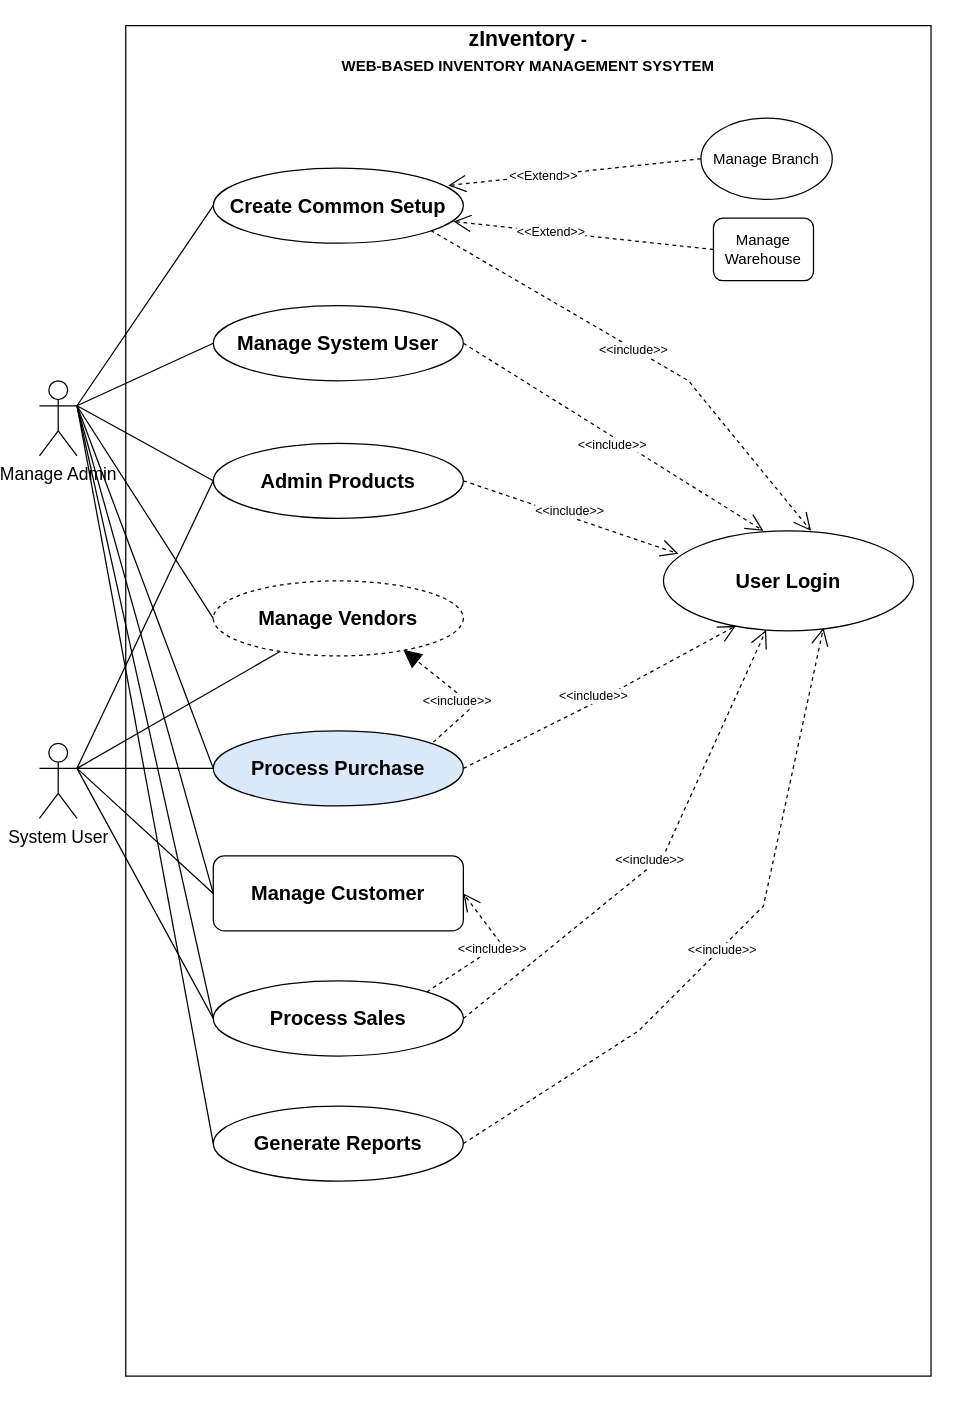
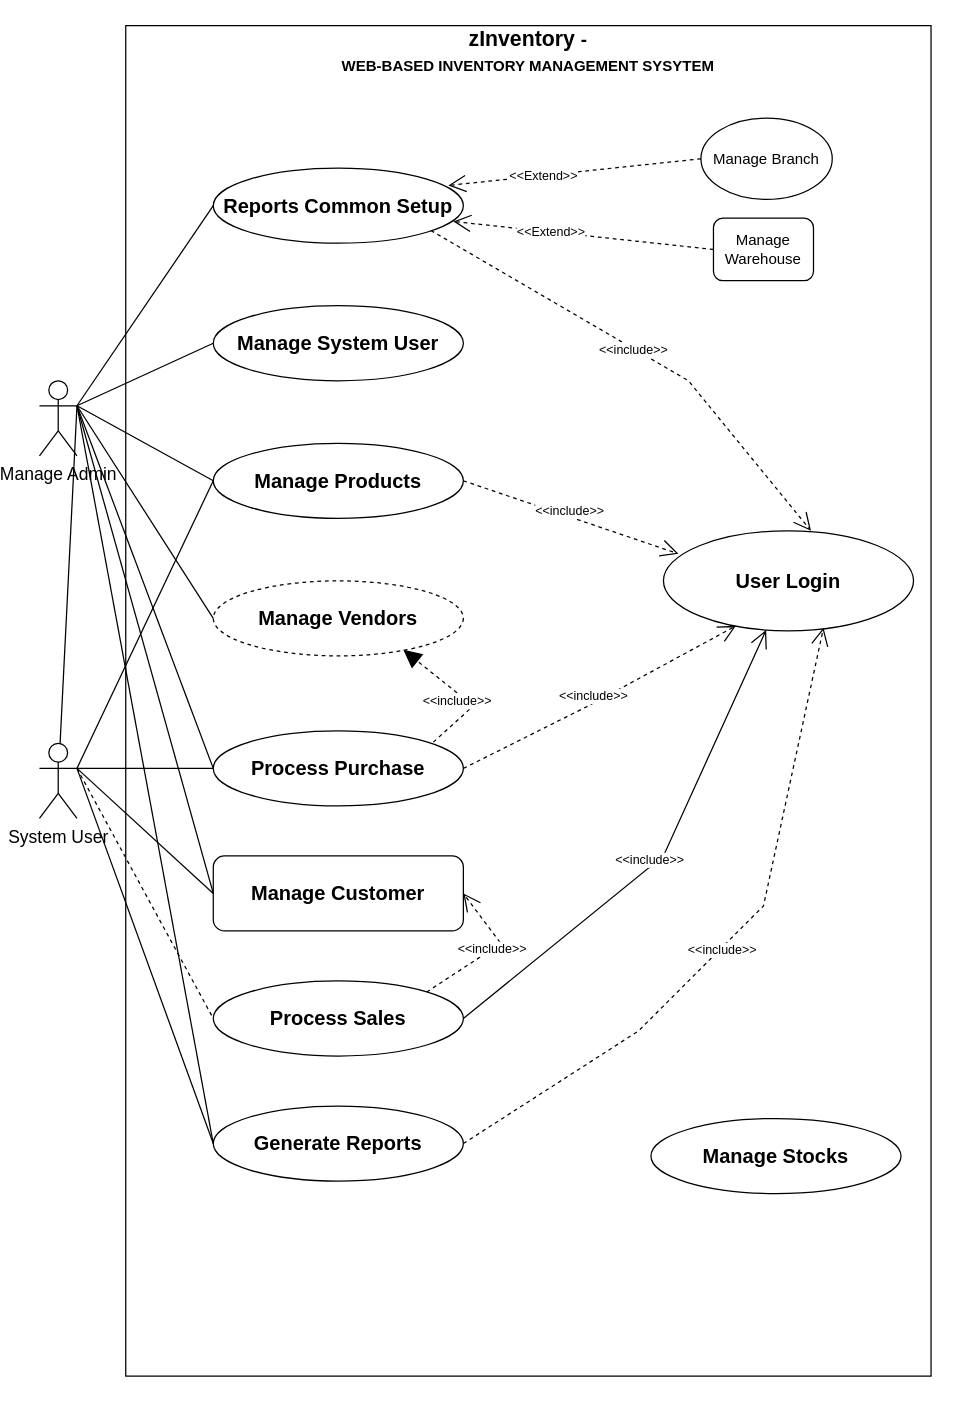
node "Create Common Setup": label "Create Common Setup" -> "Reports Common Setup"
edge "Manage System User" -> "User Login": removed, label "<<include>>"
node "Admin Products": label "Admin Products" -> "Manage Products"
edge "Manage Vendors" -- "System User": now "Generate Reports" -- "System User"
edge "Process Sales" -> "User Login": style dashed -> solid
edge "Manage Admin" -- "Process Sales": now "Manage Admin" -- "System User"
node "Process Purchase": fillcolor #dae8fc -> #ffffff
edge "System User" -- "Process Sales": style solid -> dashed
node "Manage Stocks": added
